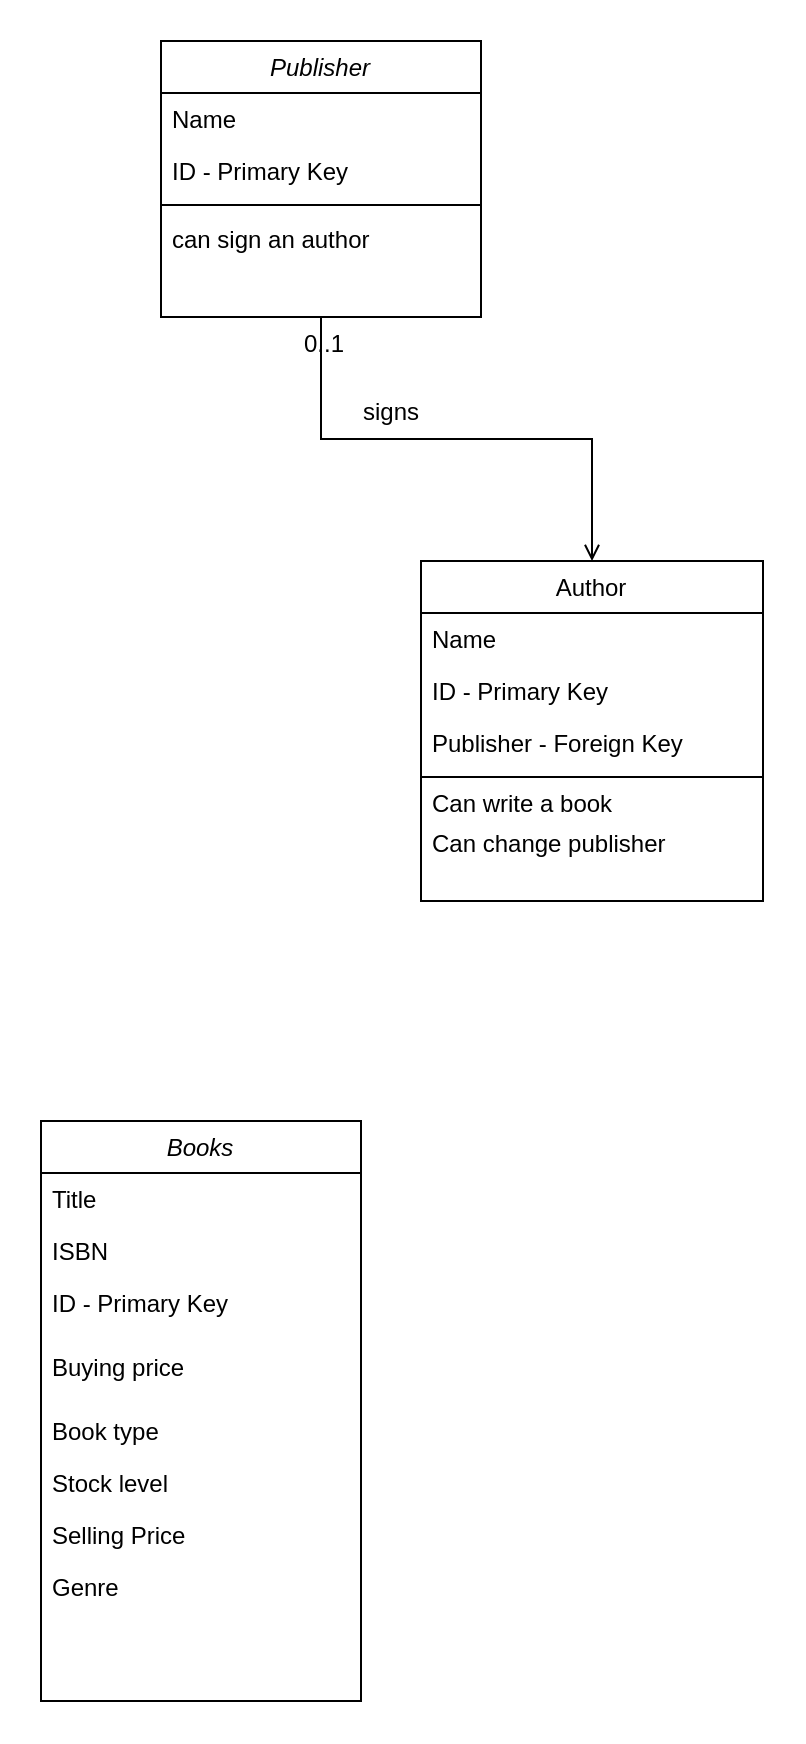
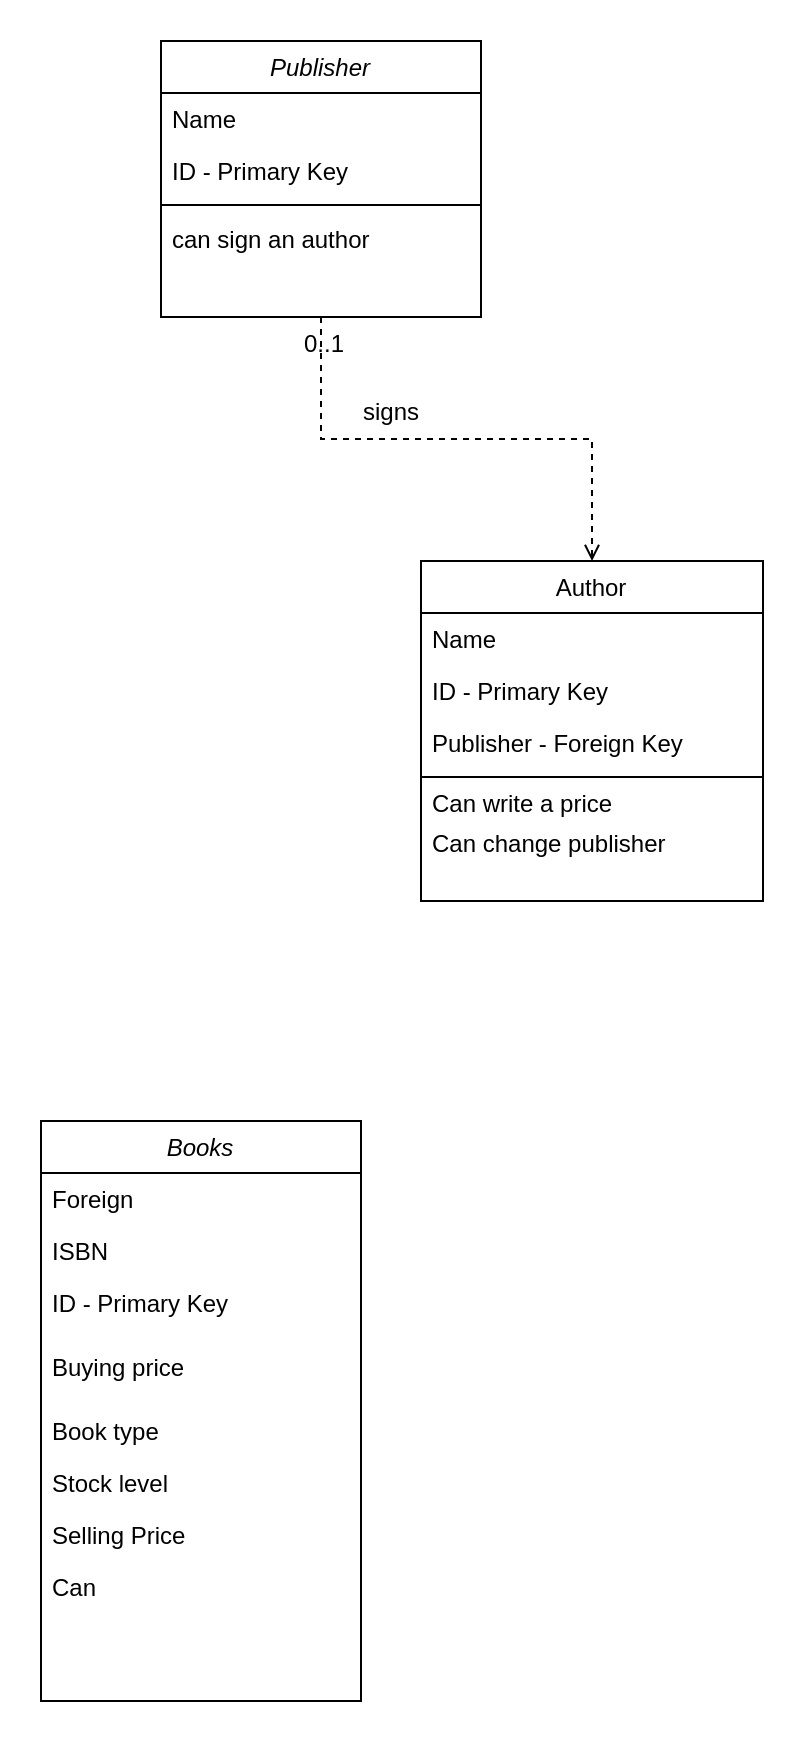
edge "Publisher" -> "Author": style solid -> dashed
node "Can write a book": label "Can write a book" -> "Can write a price"
node "Title": label "Title" -> "Foreign"
node "Genre": label "Genre" -> "Can"
